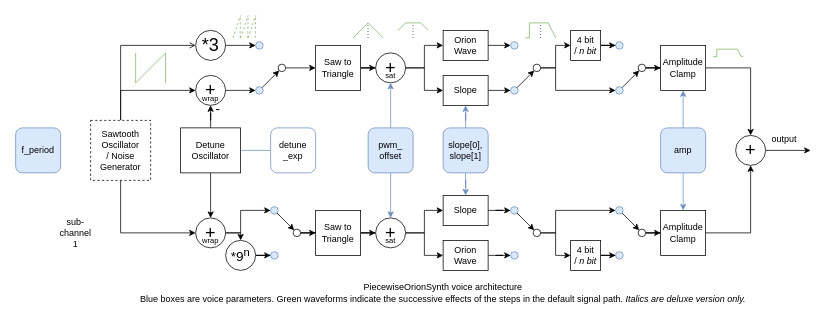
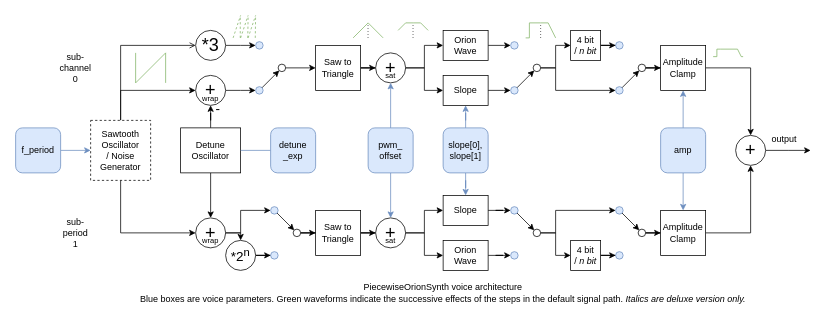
node "sub- channel 0": added
edge "f_period" -> "Sawtooth Oscillator / Noise Generator": added
node "detune _exp": fillcolor #ffffff -> #dae8fc
node "sub- channel 1": label "sub- channel 1" -> "sub- period 1"
node "*9n": label "*9n" -> "*2n"
